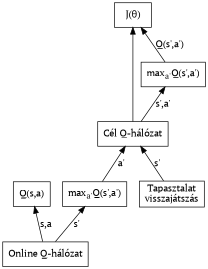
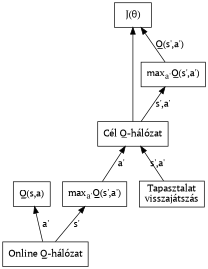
edge "Tapasztalat visszajátszás" -> "Cél Q-hálózat": label "s'" -> "s',a'"
edge "Online Q-hálózat" -> "Q(s,a)": label "s,a" -> "a'"
